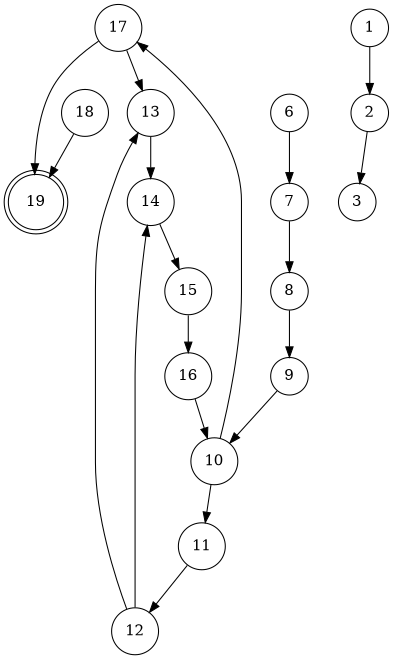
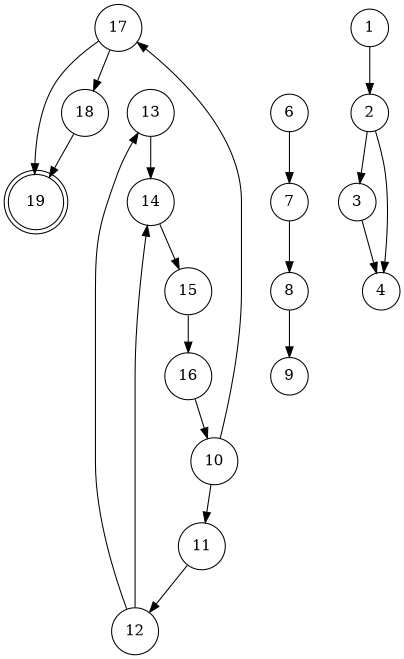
edge "17" -> "13": now "17" -> "18"
node "4": added
edge "9" -> "10": removed
